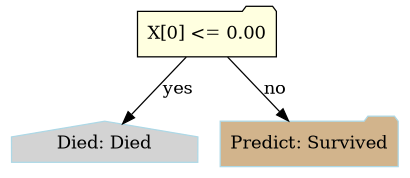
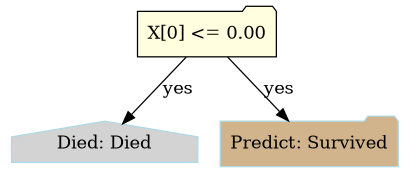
edge "X[0] <= 0.00" -> "Predict: Survived": label "no" -> "yes"
